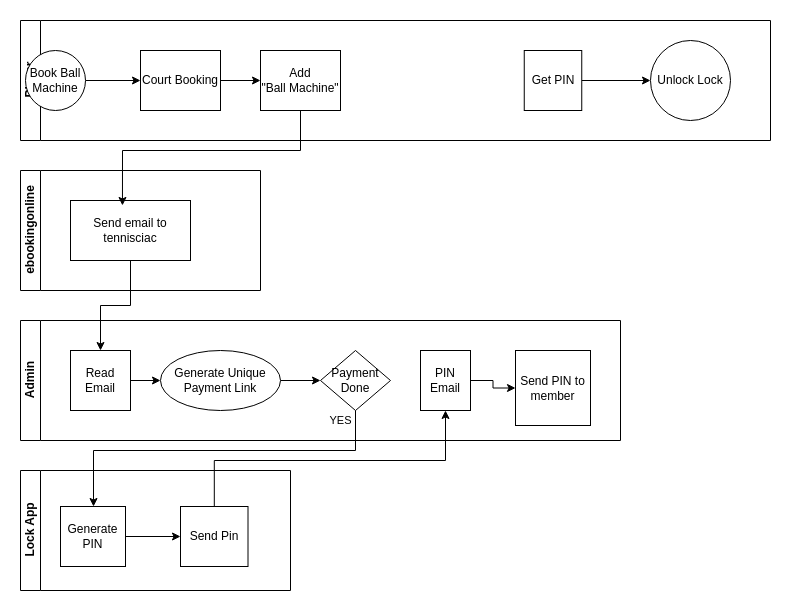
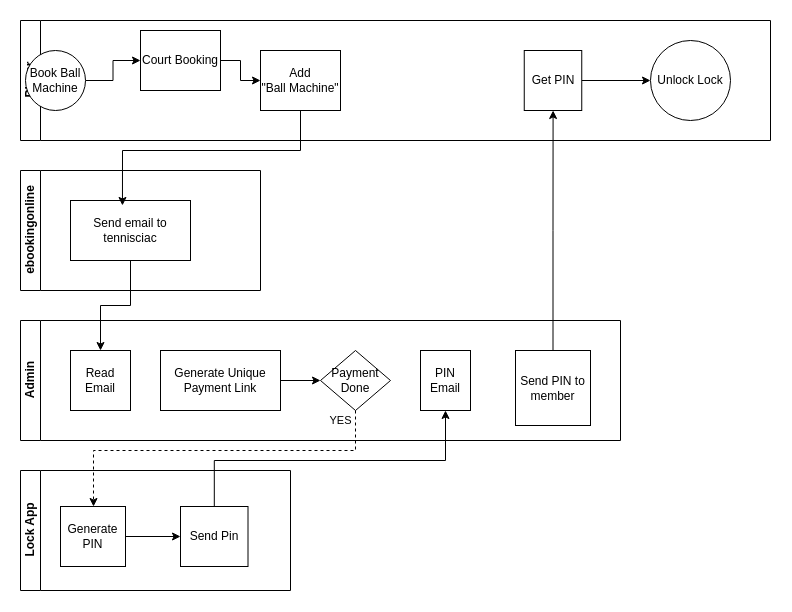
node "Court Booking": moved (181, 81) -> (181, 61)
edge "Send PIN to member" -> "Get PIN": added
edge "Read Email" -> "Generate Unique Payment Link": removed
node "Generate Unique Payment Link": shape ellipse -> rectangle
edge "PIN Email" -> "Send PIN to member": removed
edge "Payment Done" -> "Generate PIN": style solid -> dashed
